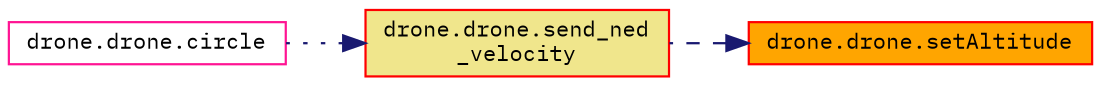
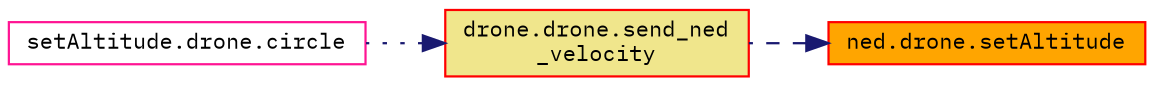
node "drone.drone.circle": label "drone.drone.circle" -> "setAltitude.drone.circle"
node "drone.drone.setAltitude": label "drone.drone.setAltitude" -> "ned.drone.setAltitude"
